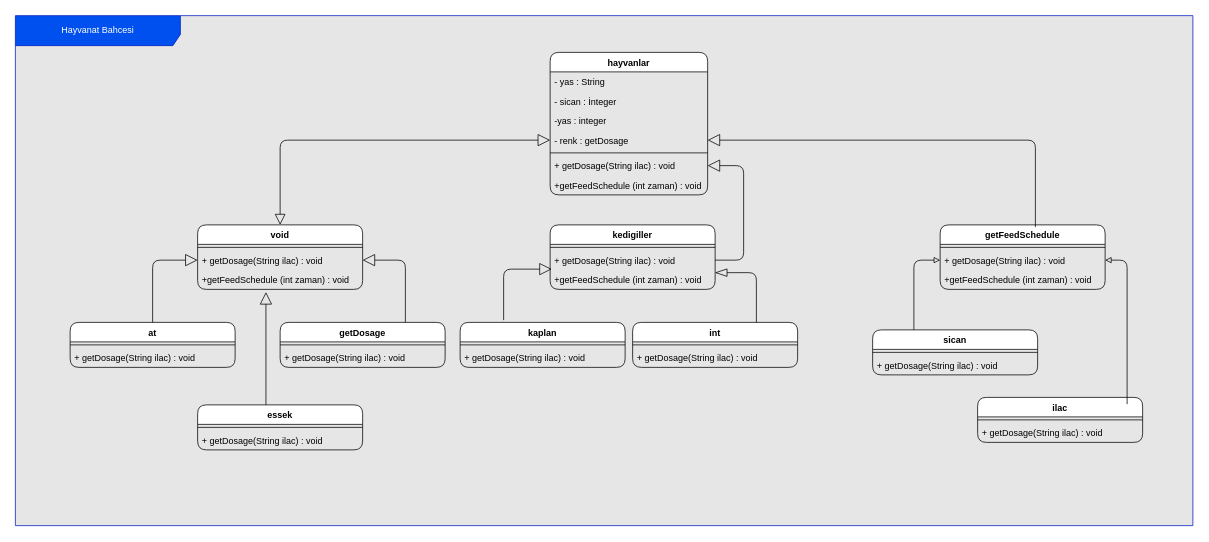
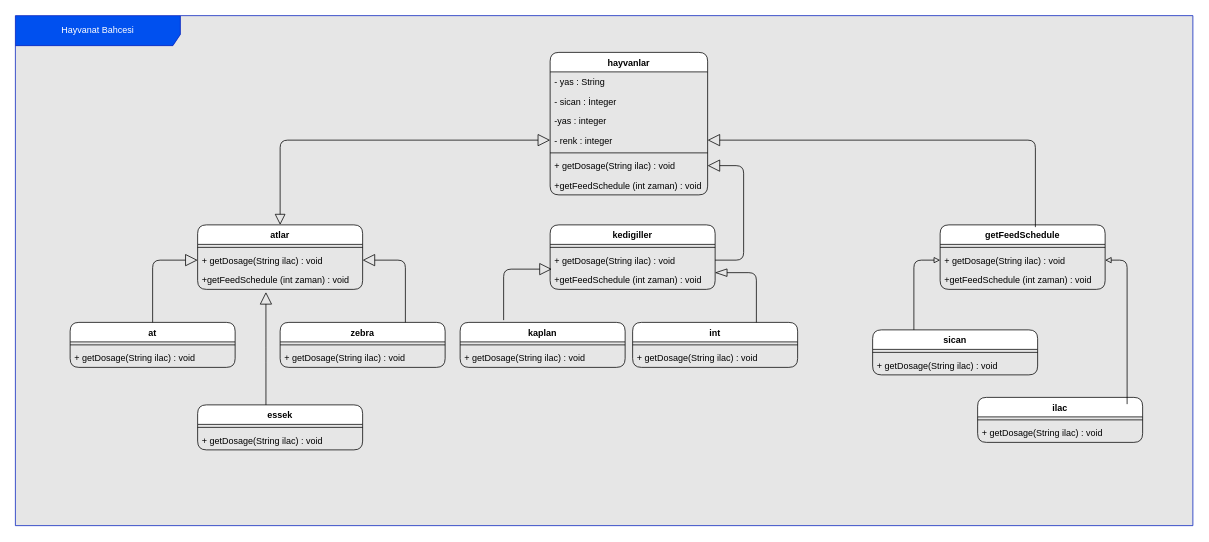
node "- renk : getDosage": label "- renk : getDosage" -> "- renk : integer"
node "void": label "void" -> "atlar"
node "getDosage": label "getDosage" -> "zebra"
